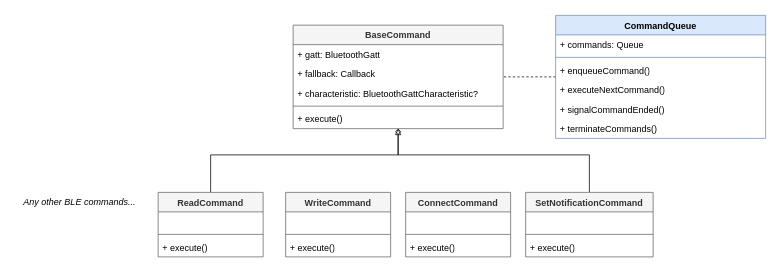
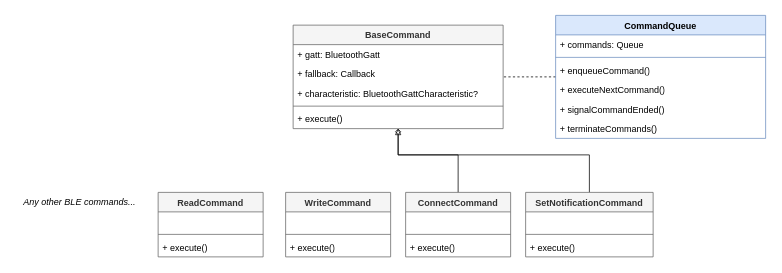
edge "ReadCommand" -> "BaseCommand": removed
edge "ConnectCommand" -> "BaseCommand": added
